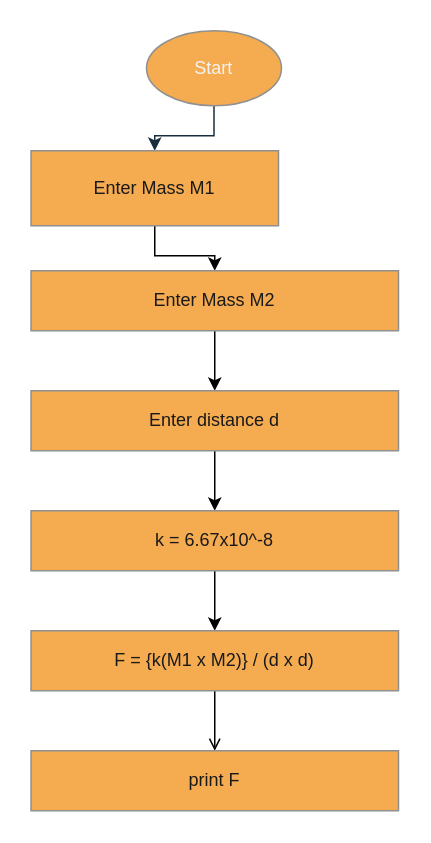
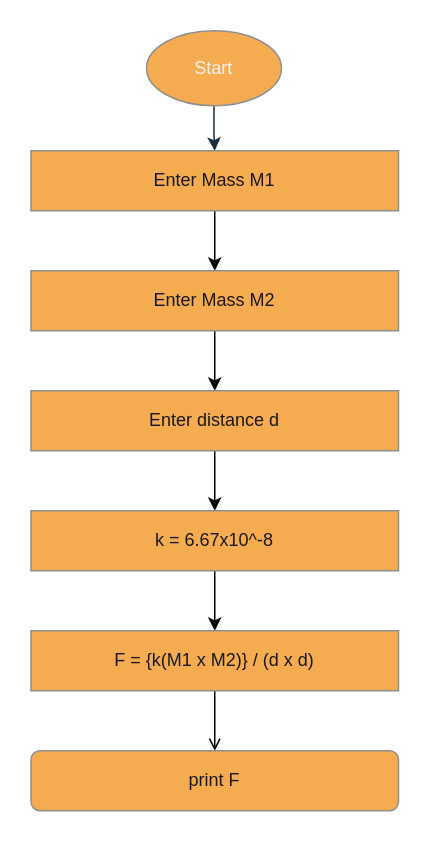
node "Enter Mass M1": size 248x75 -> 368x60
node "print F": shape rectangle -> rounded rectangle
